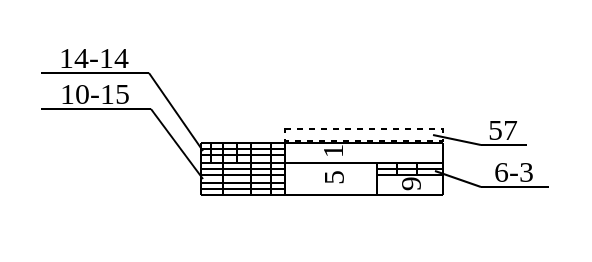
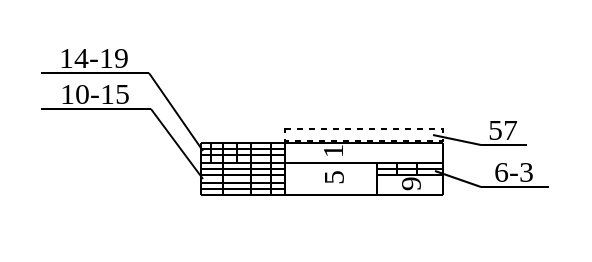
node "14-14": label "14-14" -> "14-19"
